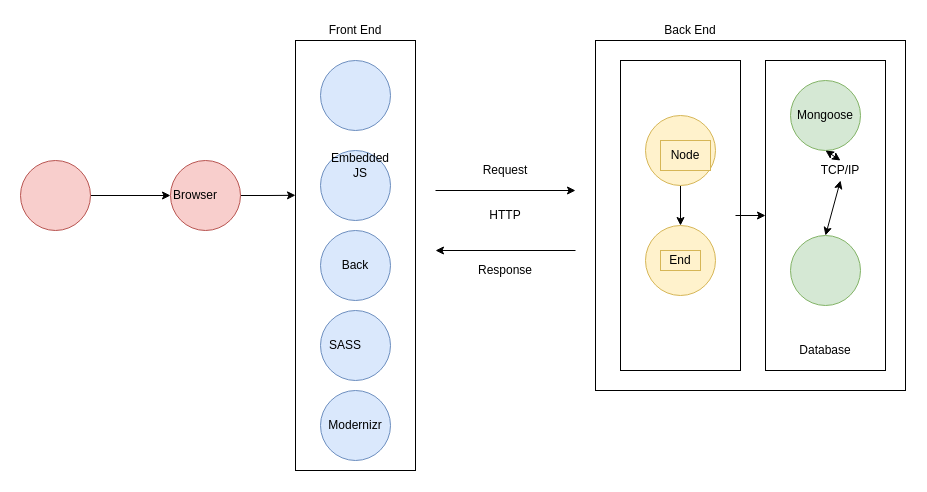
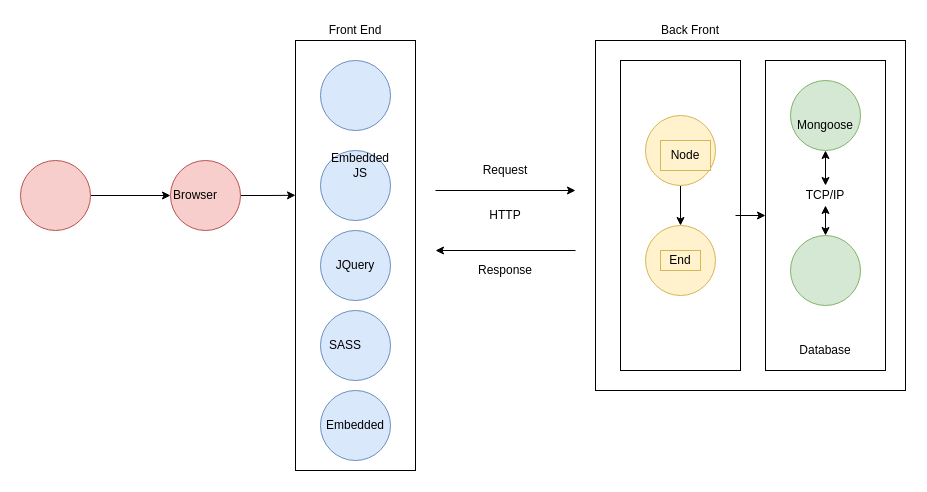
node "Back End": label "Back End" -> "Back Front"
node "Mongoose": moved (826, 116) -> (826, 126)
node "TCP/IP": moved (841, 171) -> (826, 196)
node "Back": label "Back" -> "JQuery"
node "Modernizr": label "Modernizr" -> "Embedded"
